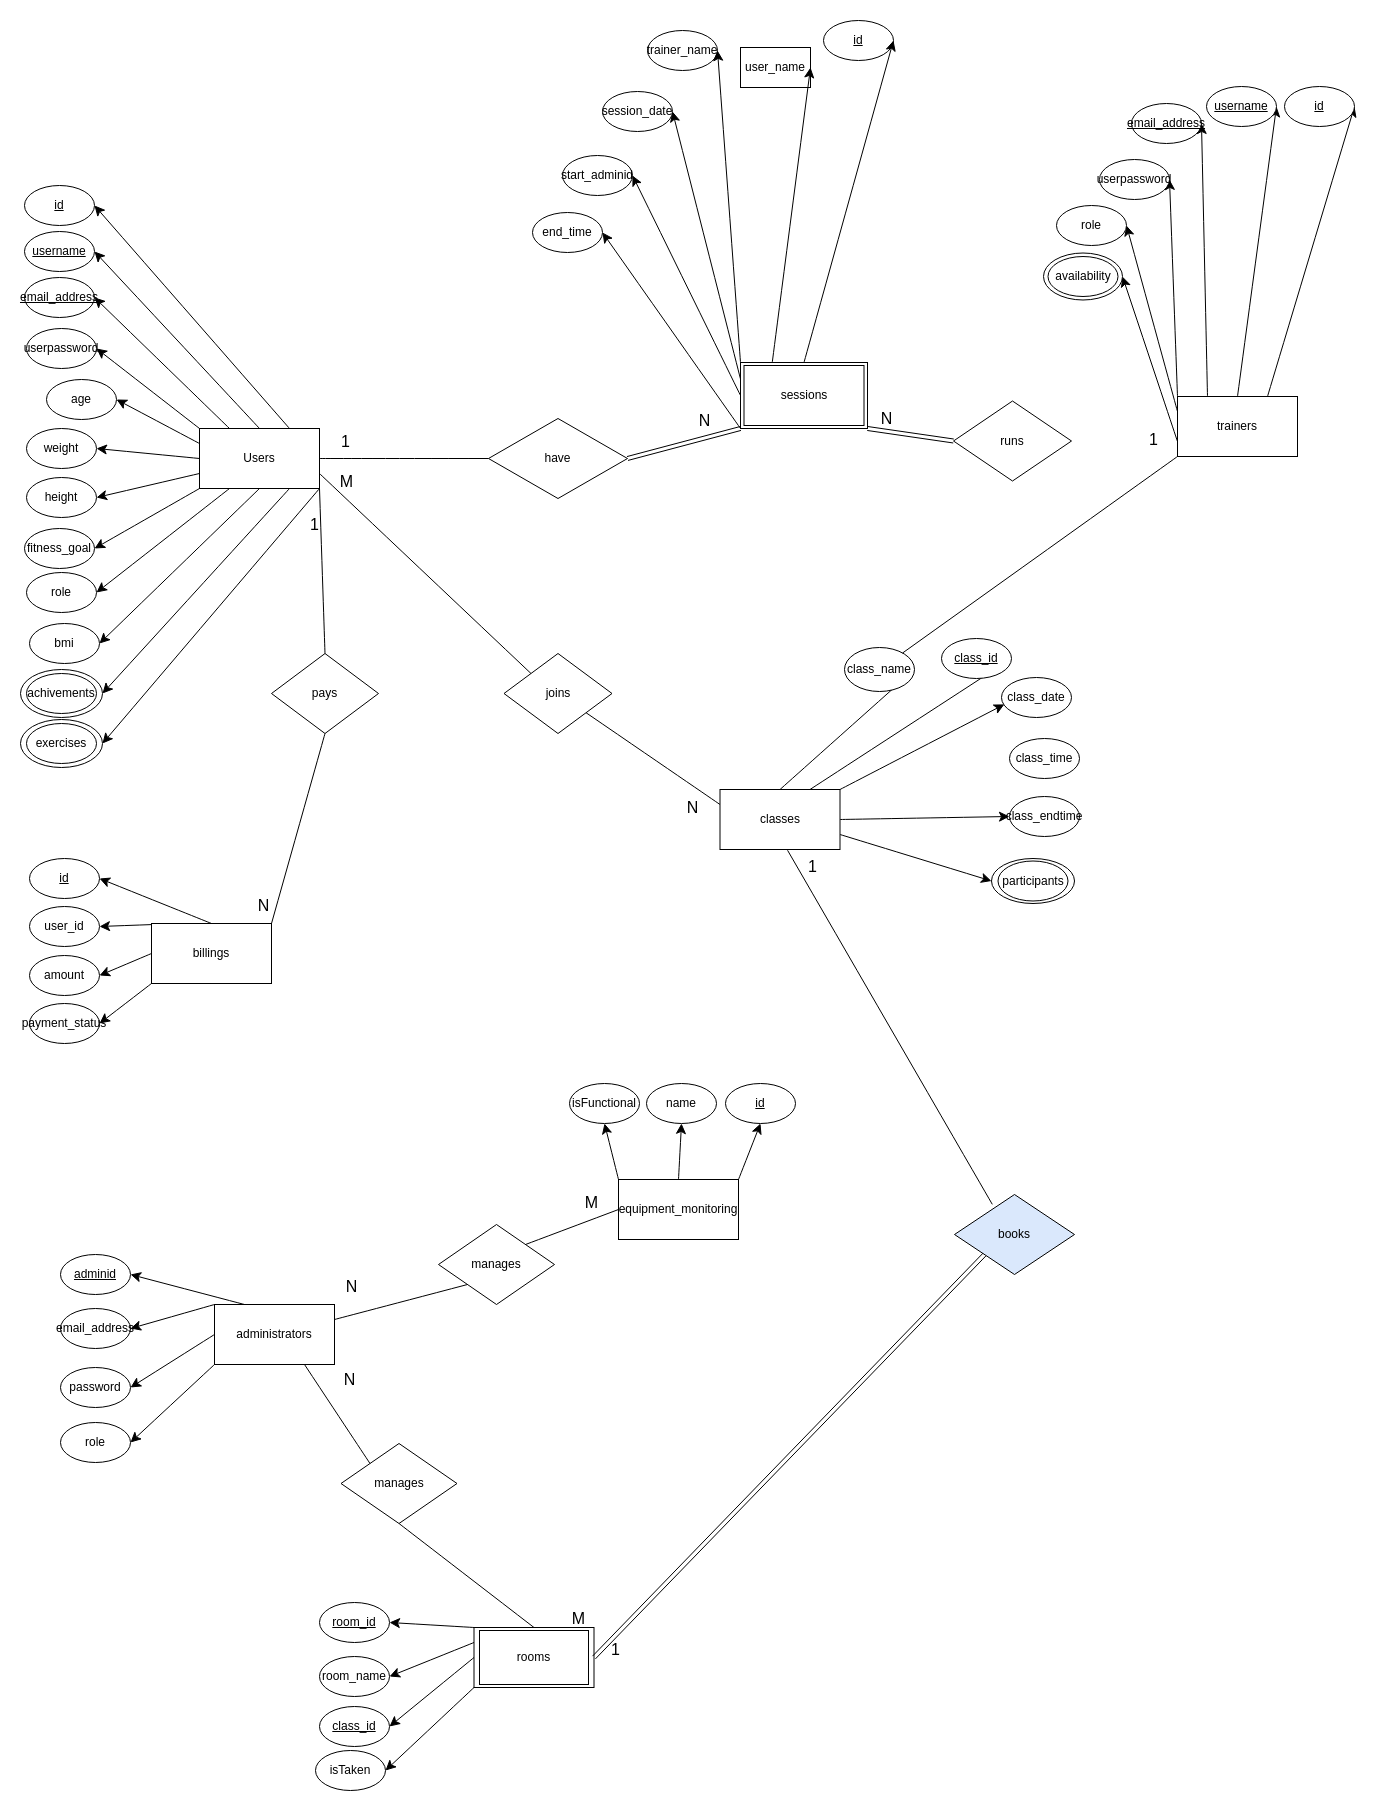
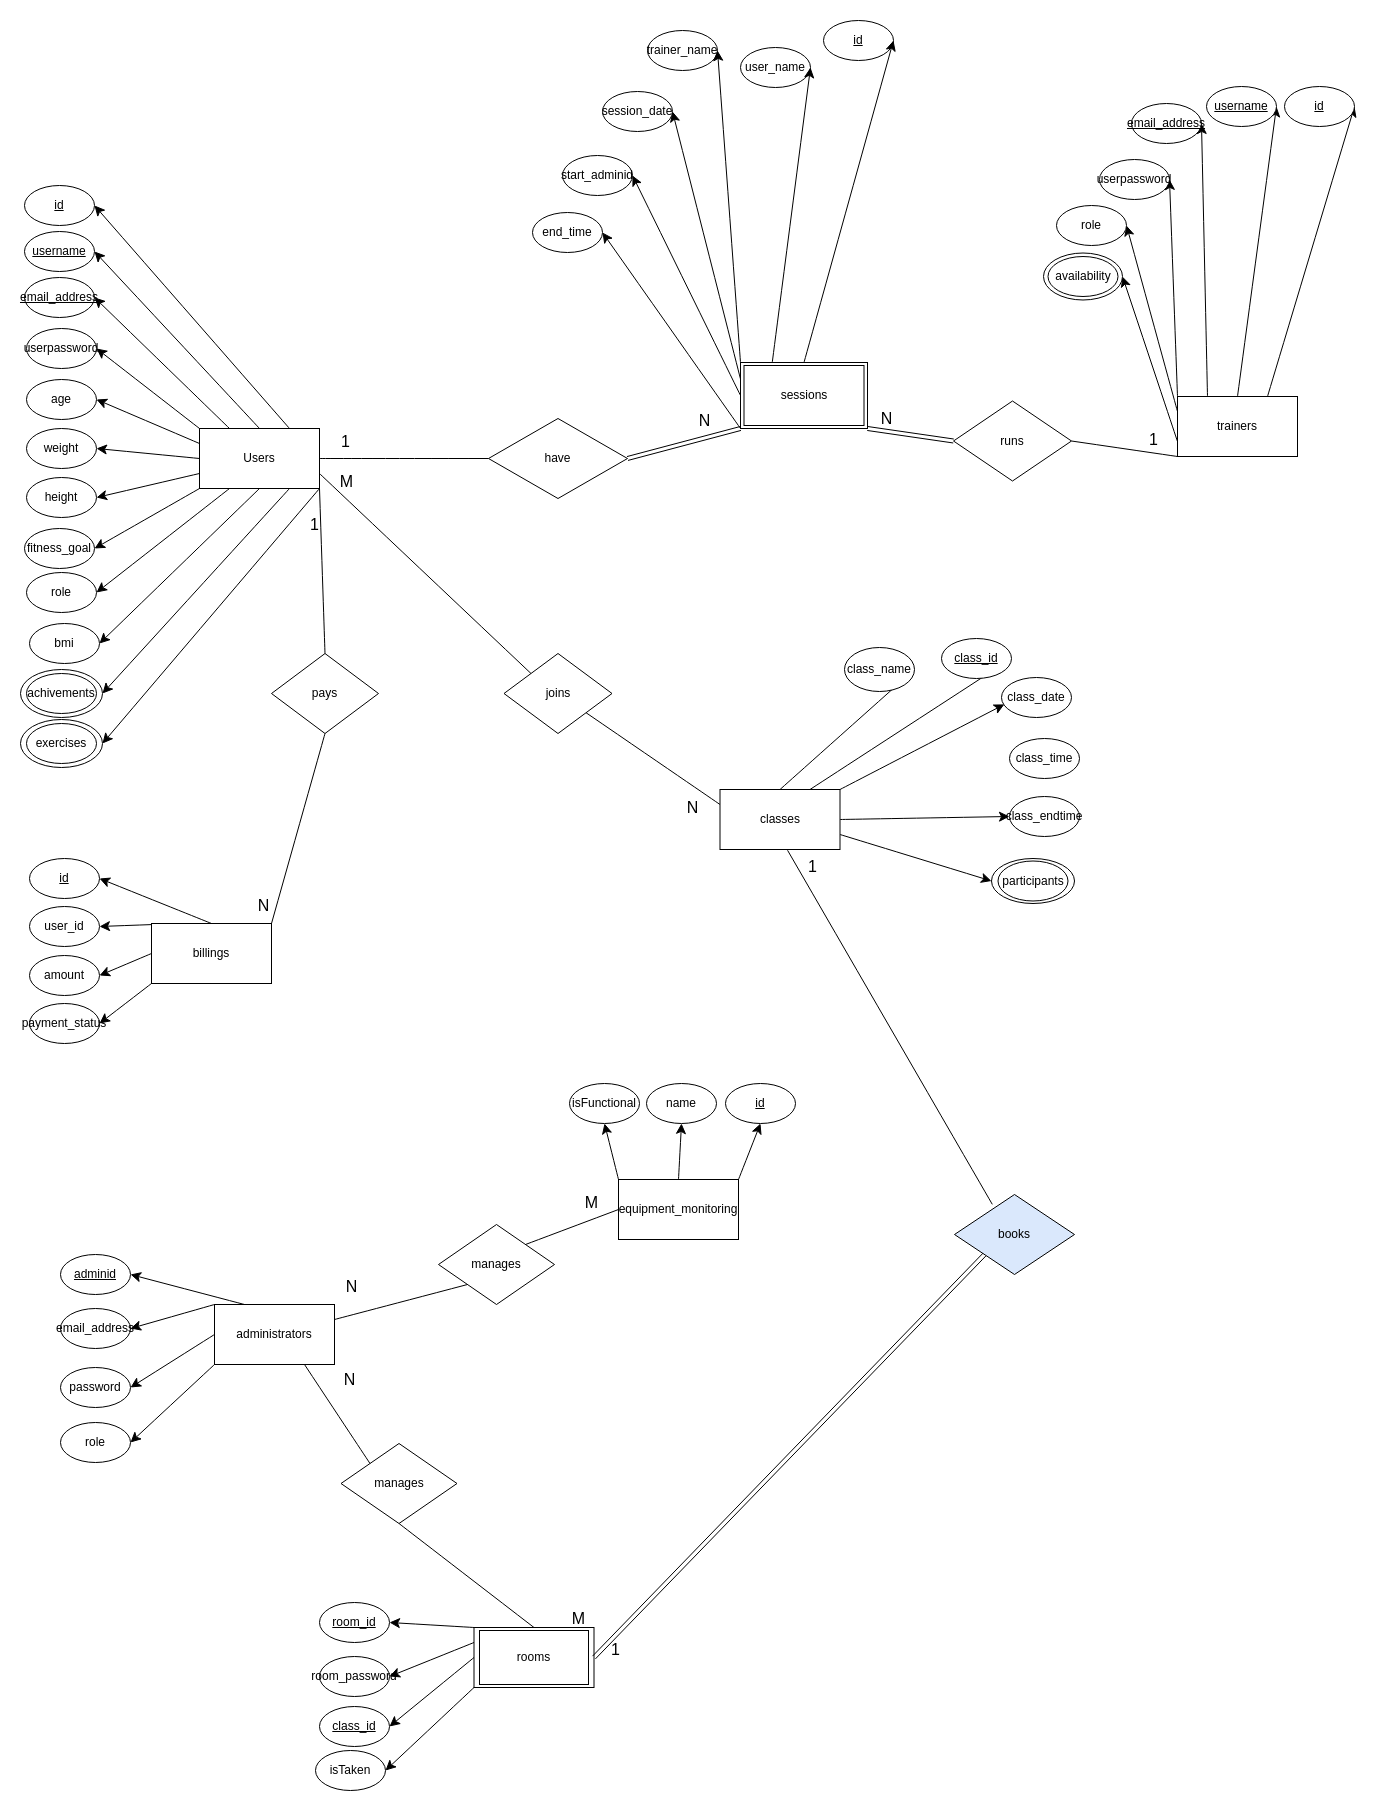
node "user_name": shape rectangle -> ellipse
node "age": moved (82, 400) -> (62, 400)
edge "trainers" -- "class_name": now "trainers" -- "runs"
node "room_name": label "room_name" -> "room_password"
